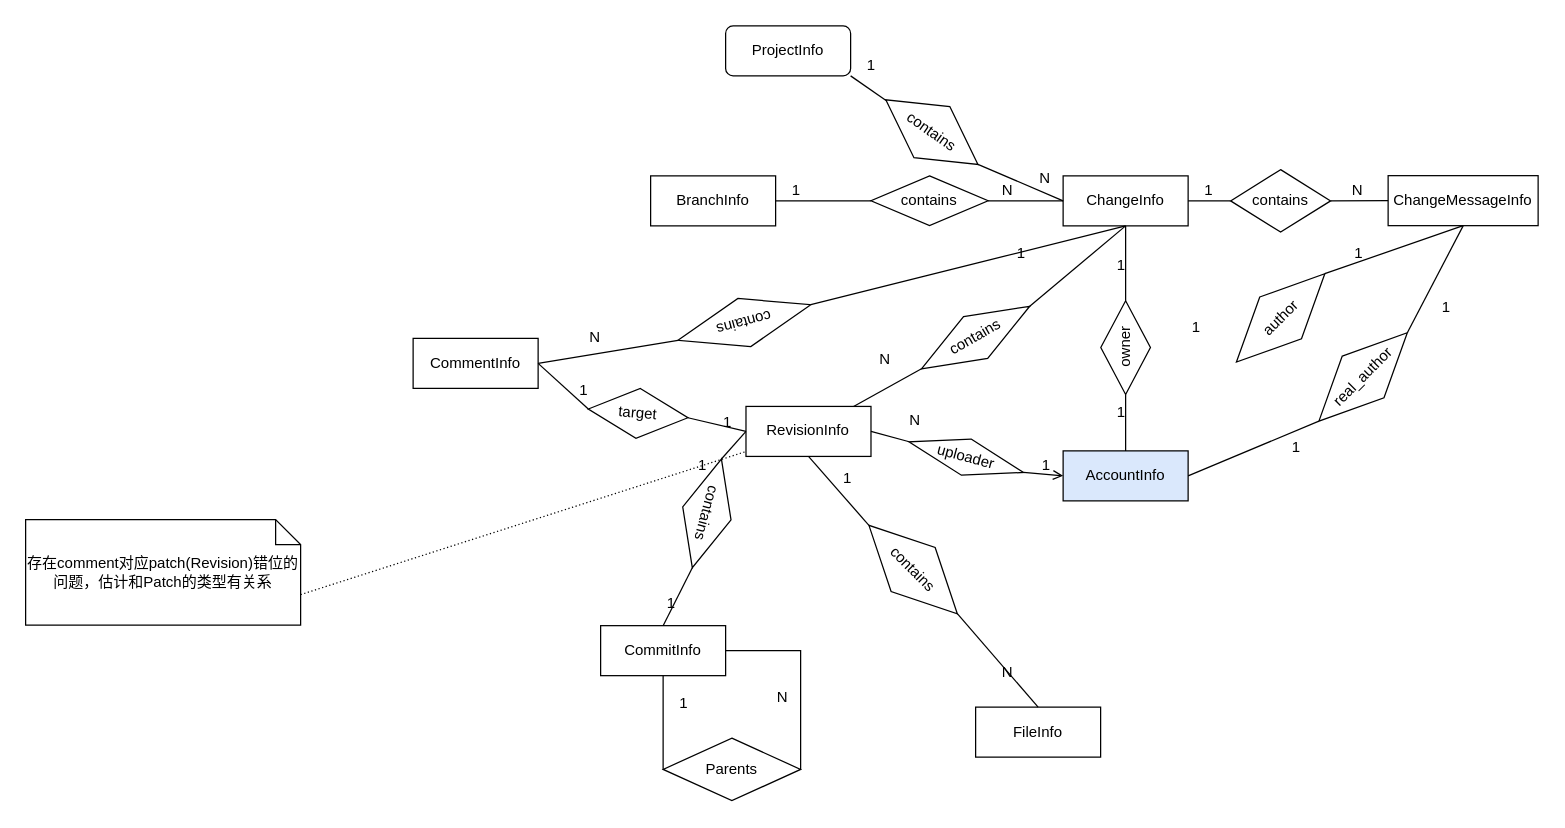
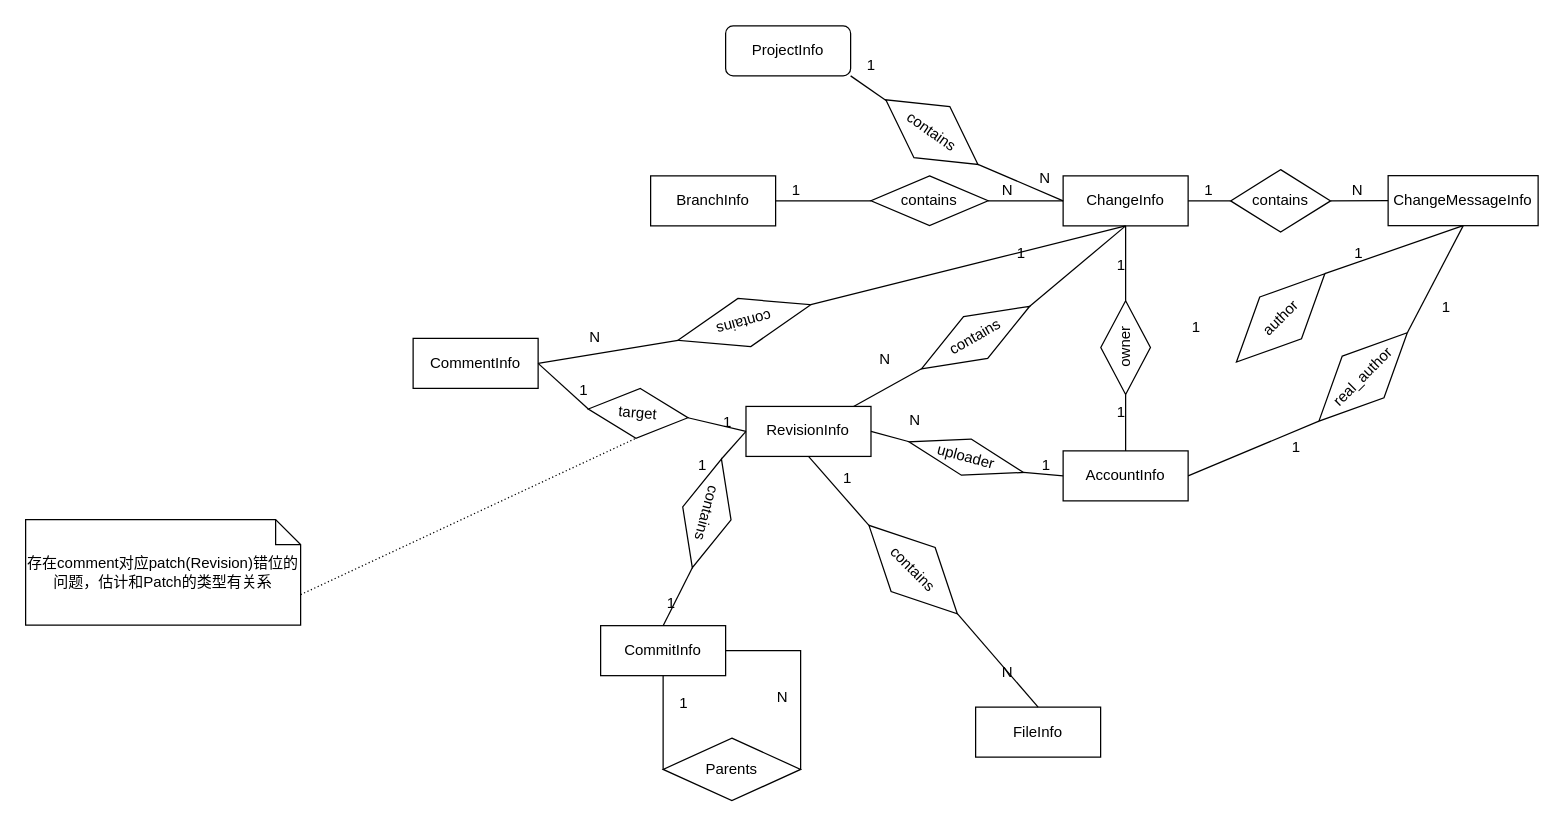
edge "uploader" -> "AccountInfo": arrowhead open -> none
node "AccountInfo": fillcolor #dae8fc -> #ffffff
edge "RevisionInfo" -- "存在comment对应patch(Revision)错位的问题，估计和Patch的类型有关系": now "target" -- "存在comment对应patch(Revision)错位的问题，估计和Patch的类型有关系"
